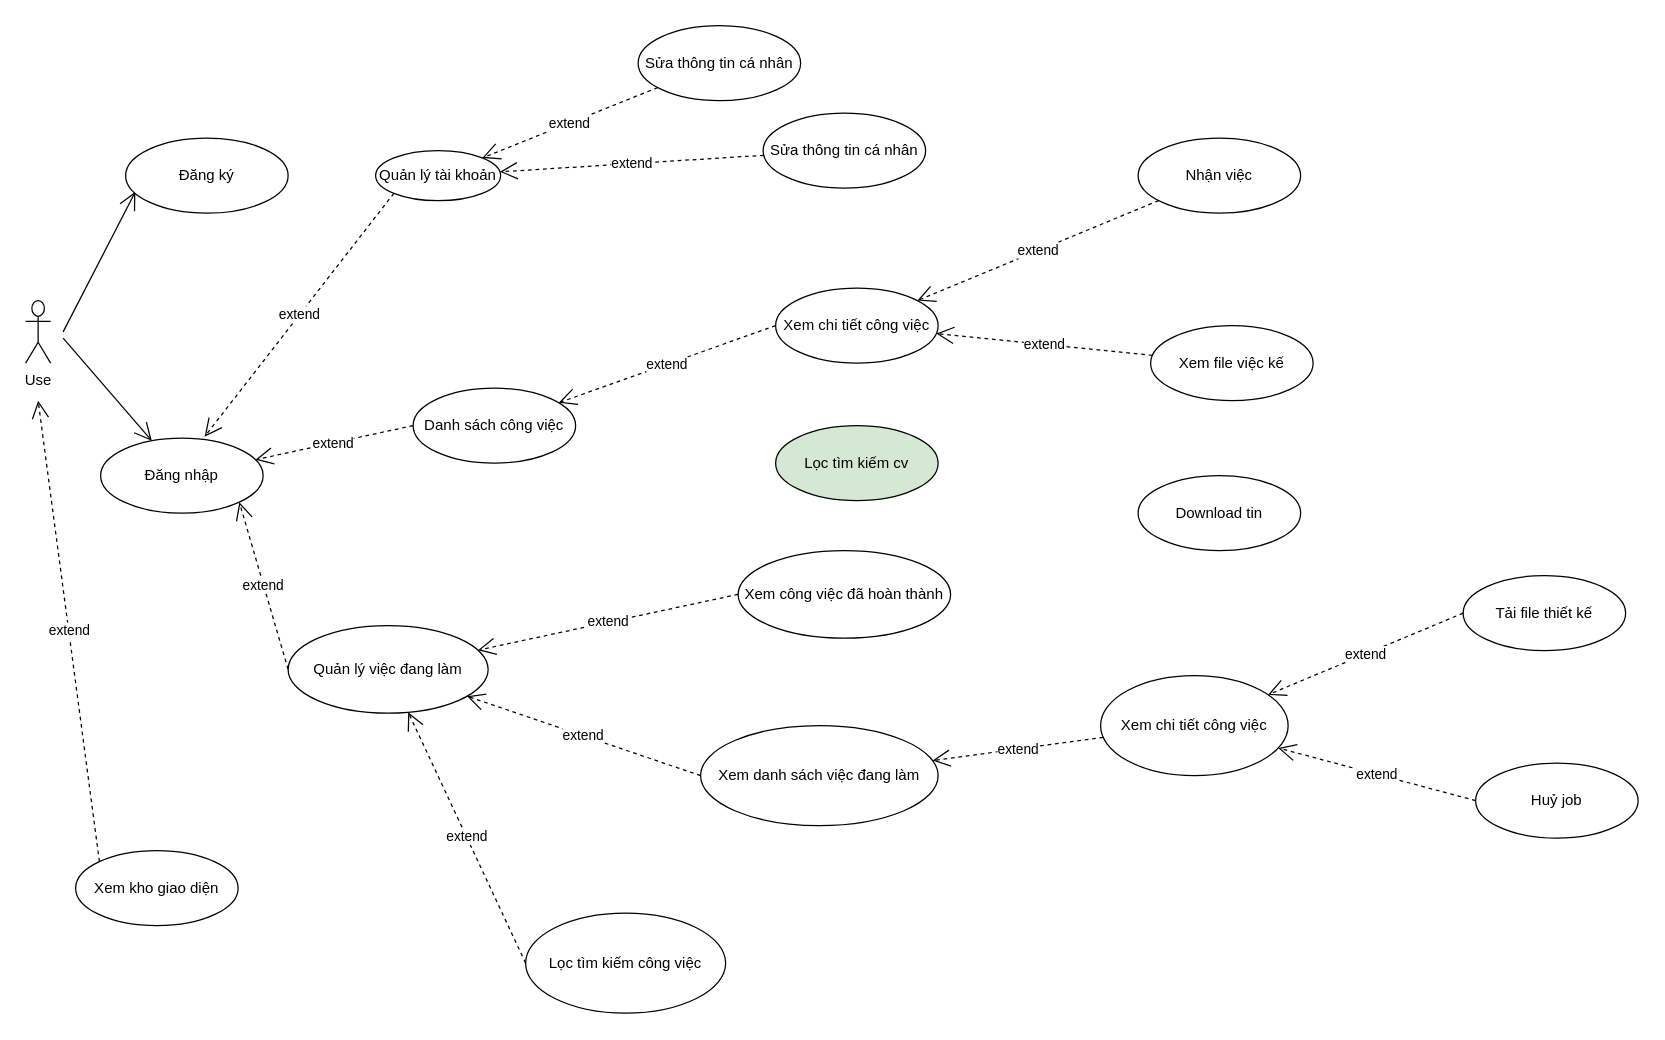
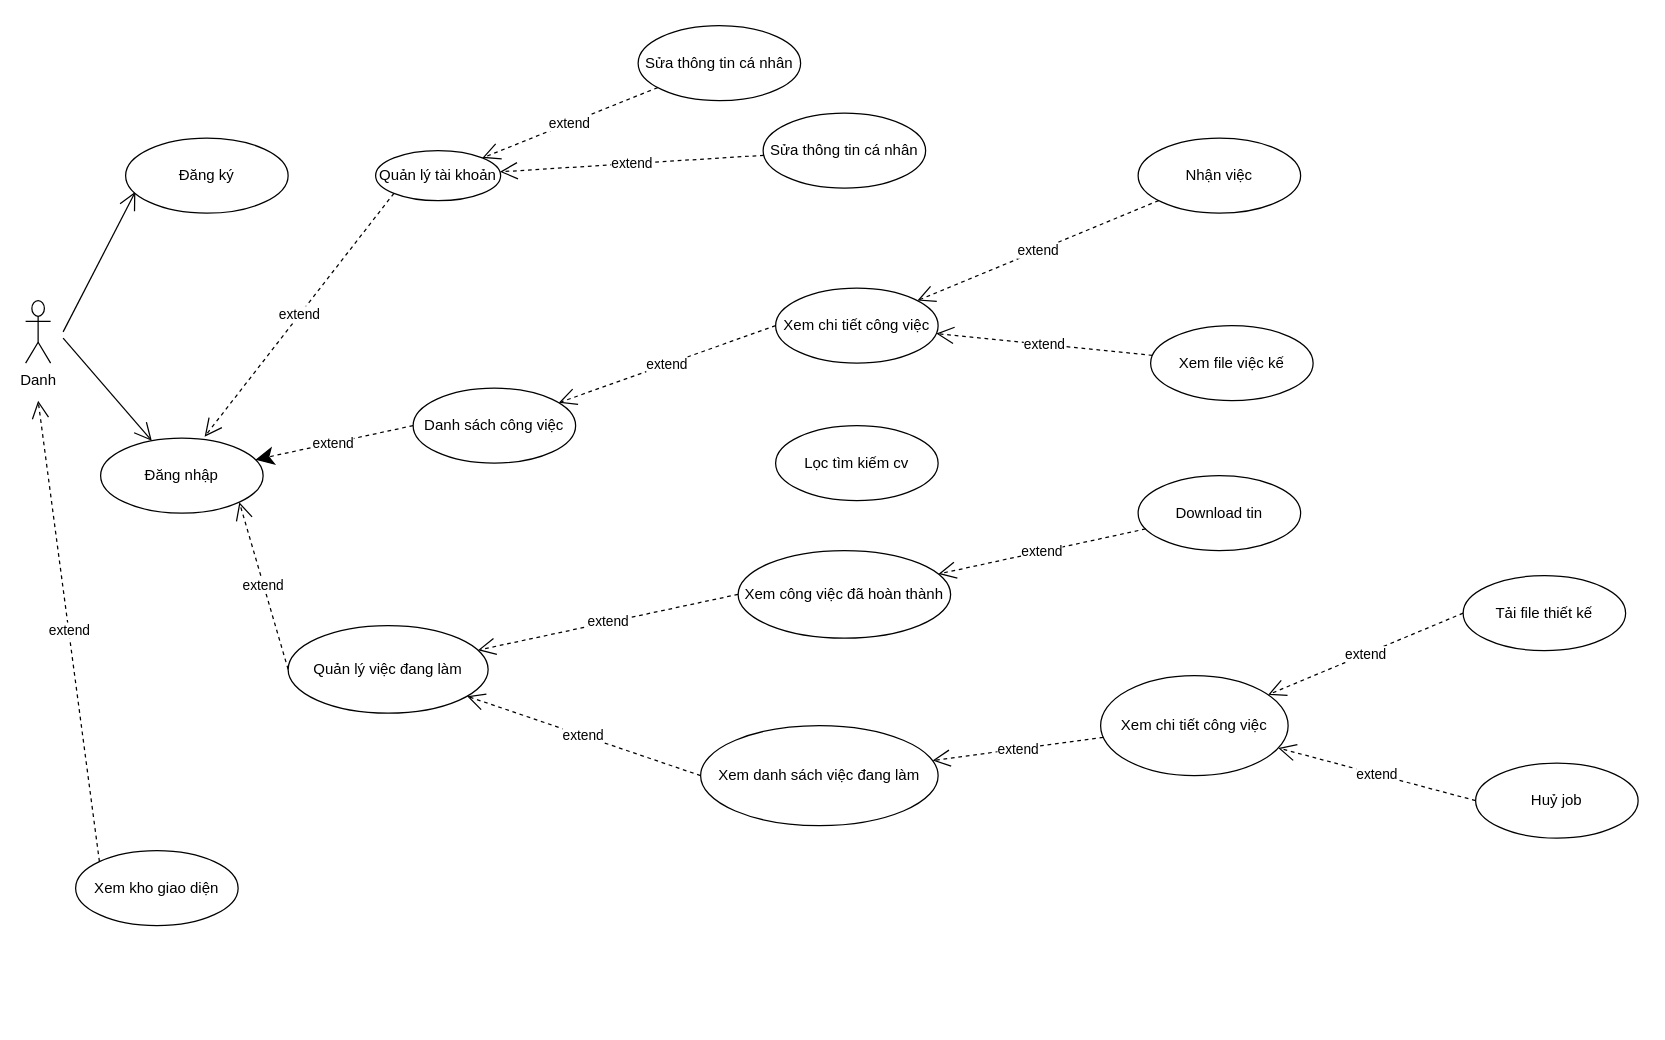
node "Use": label "Use" -> "Danh"
edge "Danh sách công việc" -> "Đăng nhập": arrowhead open -> classic
node "Lọc tìm kiếm cv": fillcolor #d5e8d4 -> #ffffff
edge "Download tin" -> "Xem công việc đã hoàn thành": added, label "extend"
edge "Lọc tìm kiếm công việc" -> "Quản lý việc đang làm": removed, label "extend"
node "Lọc tìm kiếm công việc": removed
